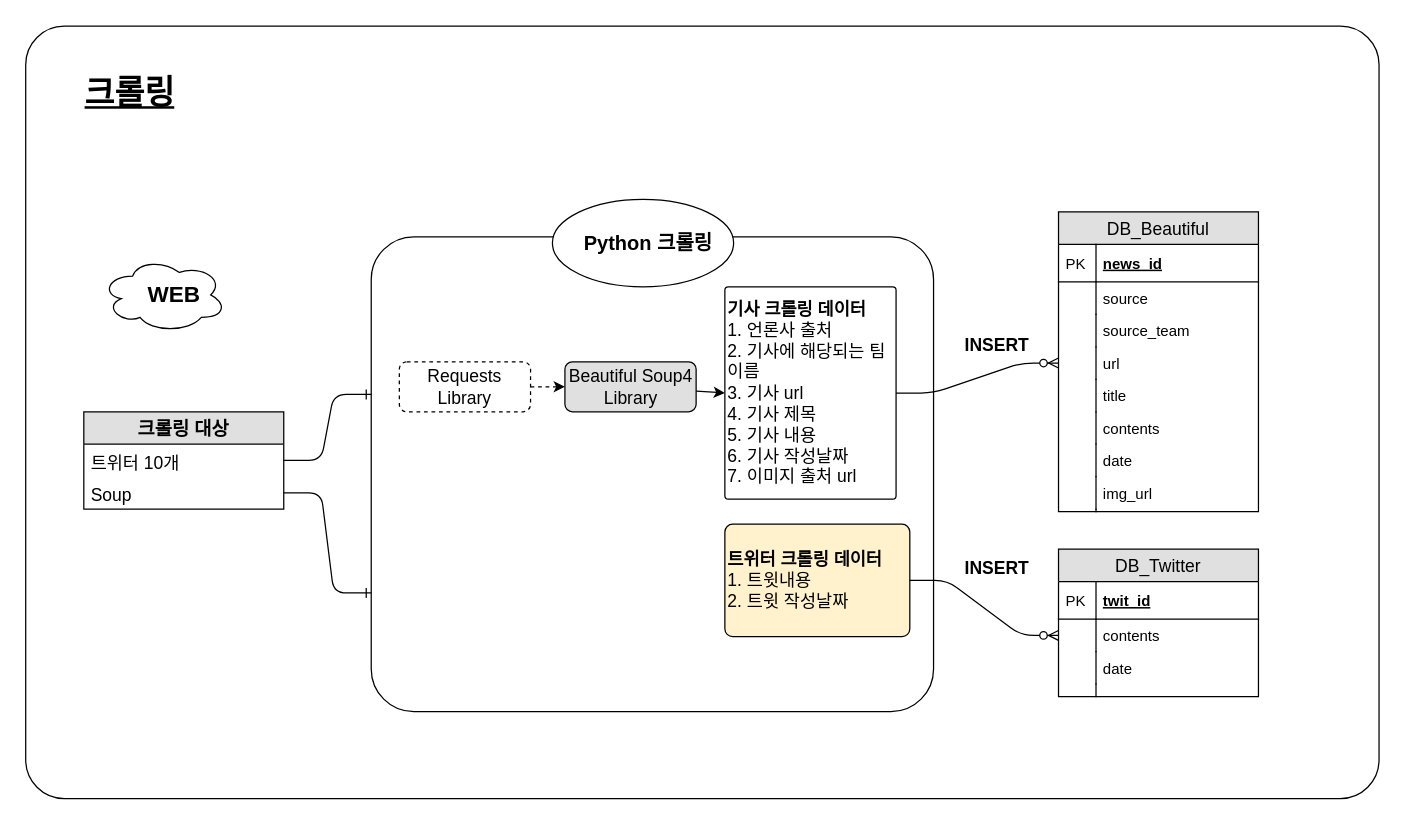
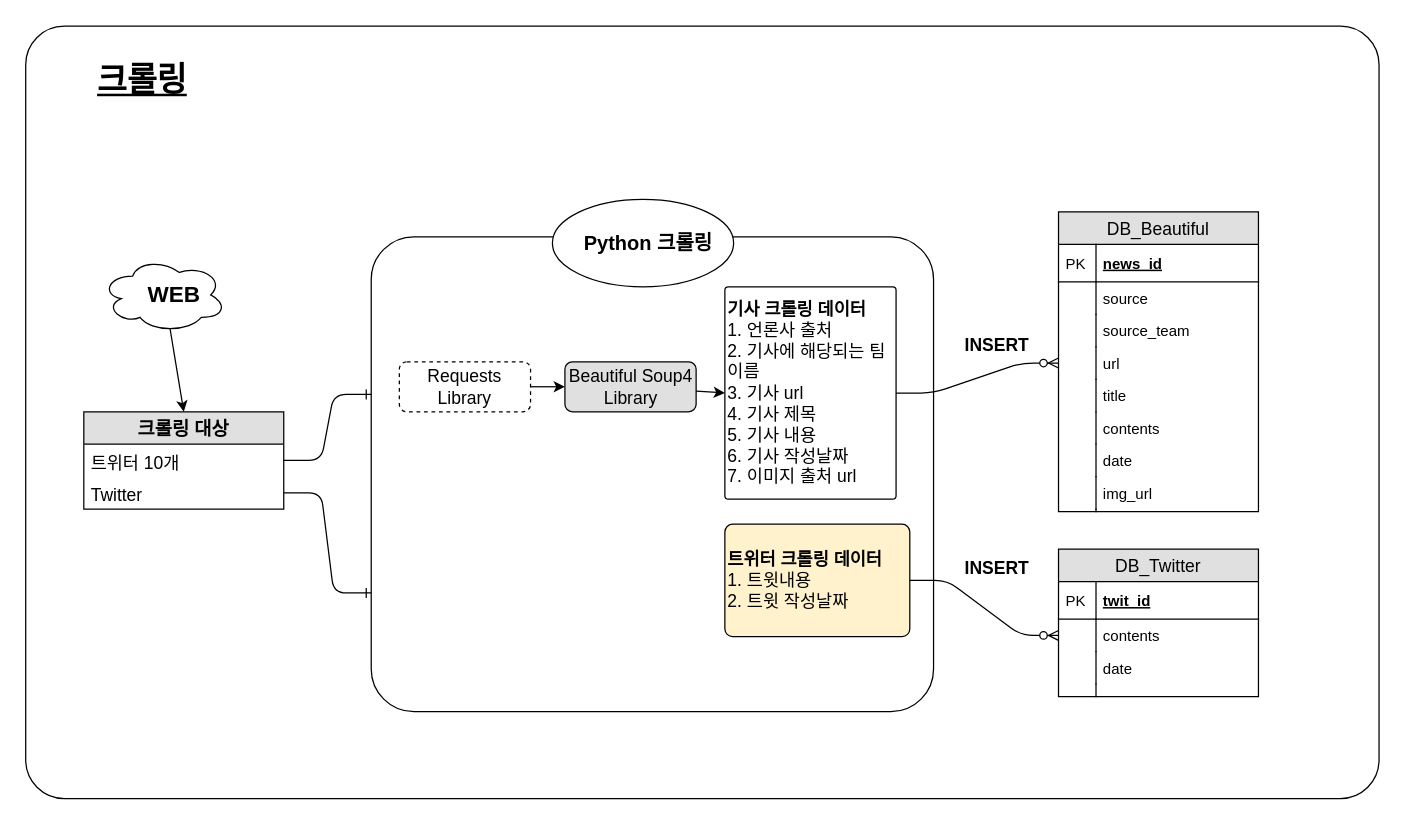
node "크롤링": moved (129, 93) -> (142, 80)
edge "WEB" -> "크롤링 대상": added
edge "RequestsLibrary" -> "Beautiful Soup4 Library": style dashed -> solid
node "Soup": label "Soup" -> "Twitter"
